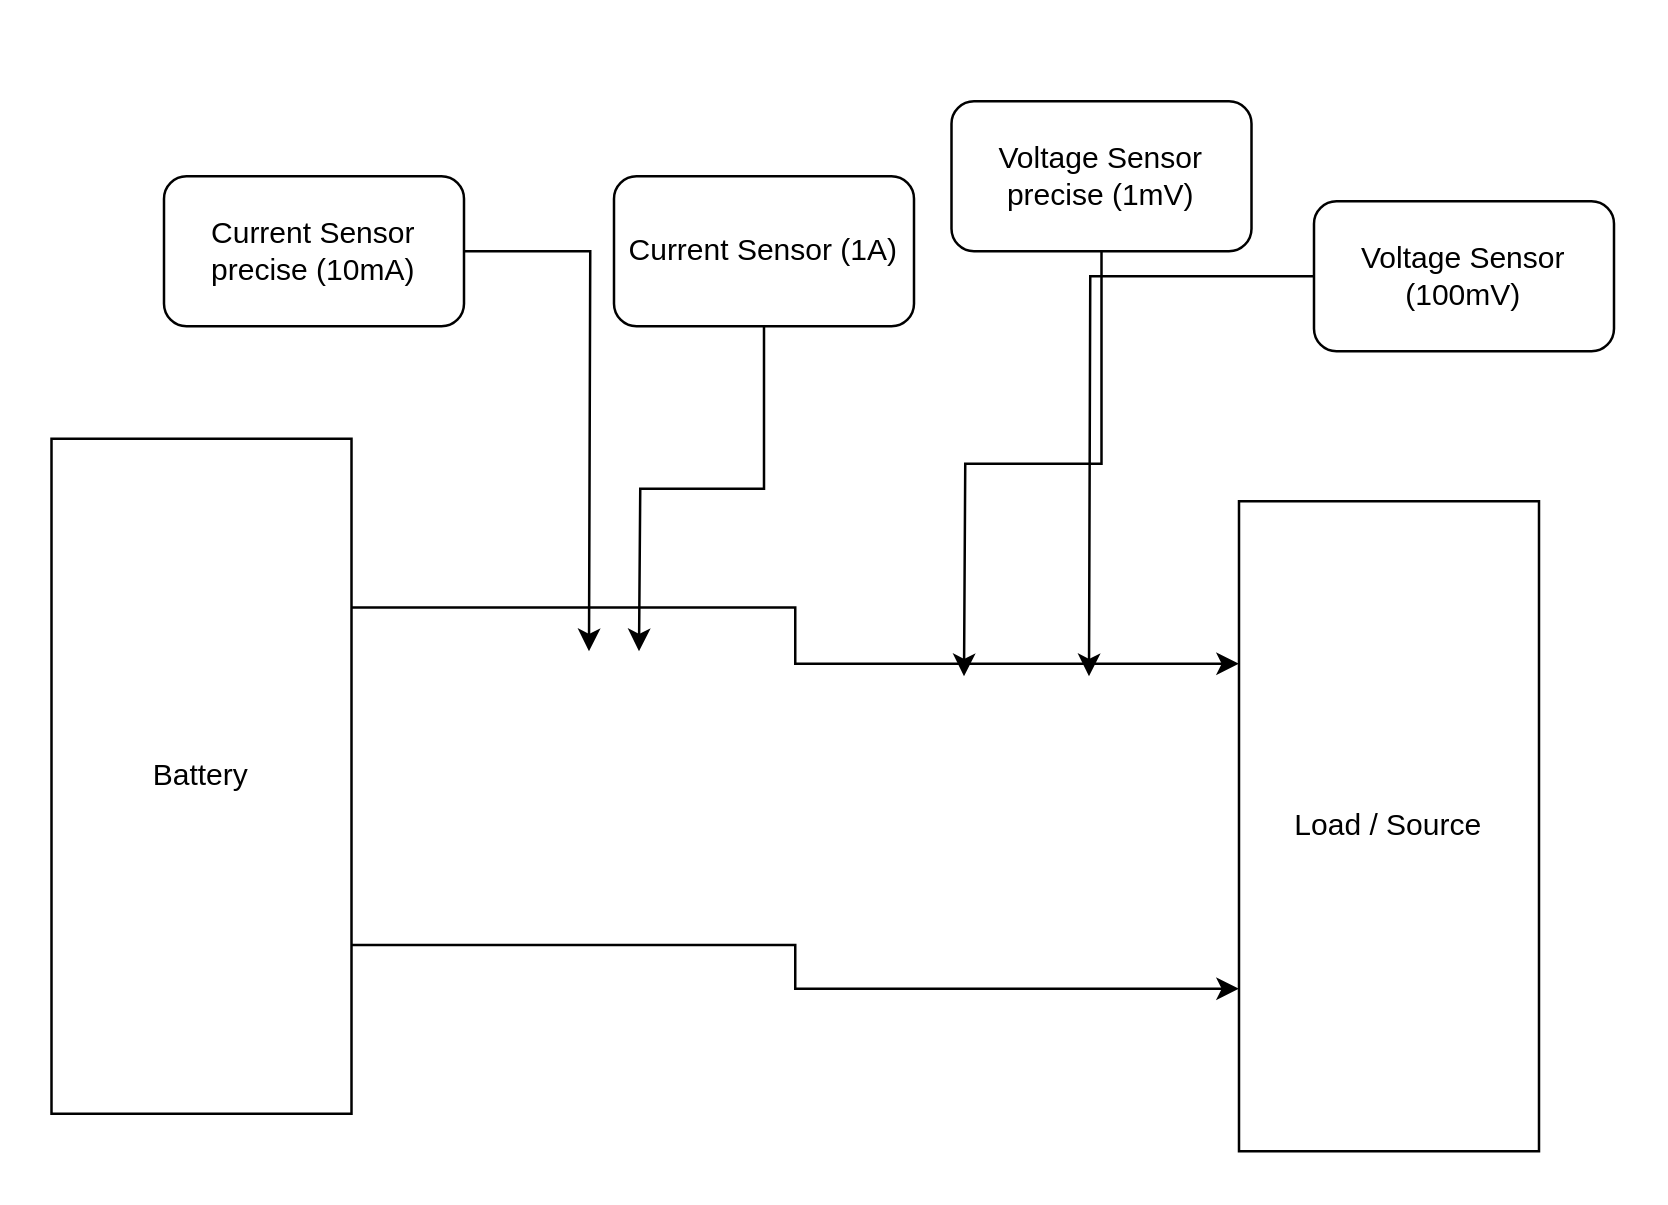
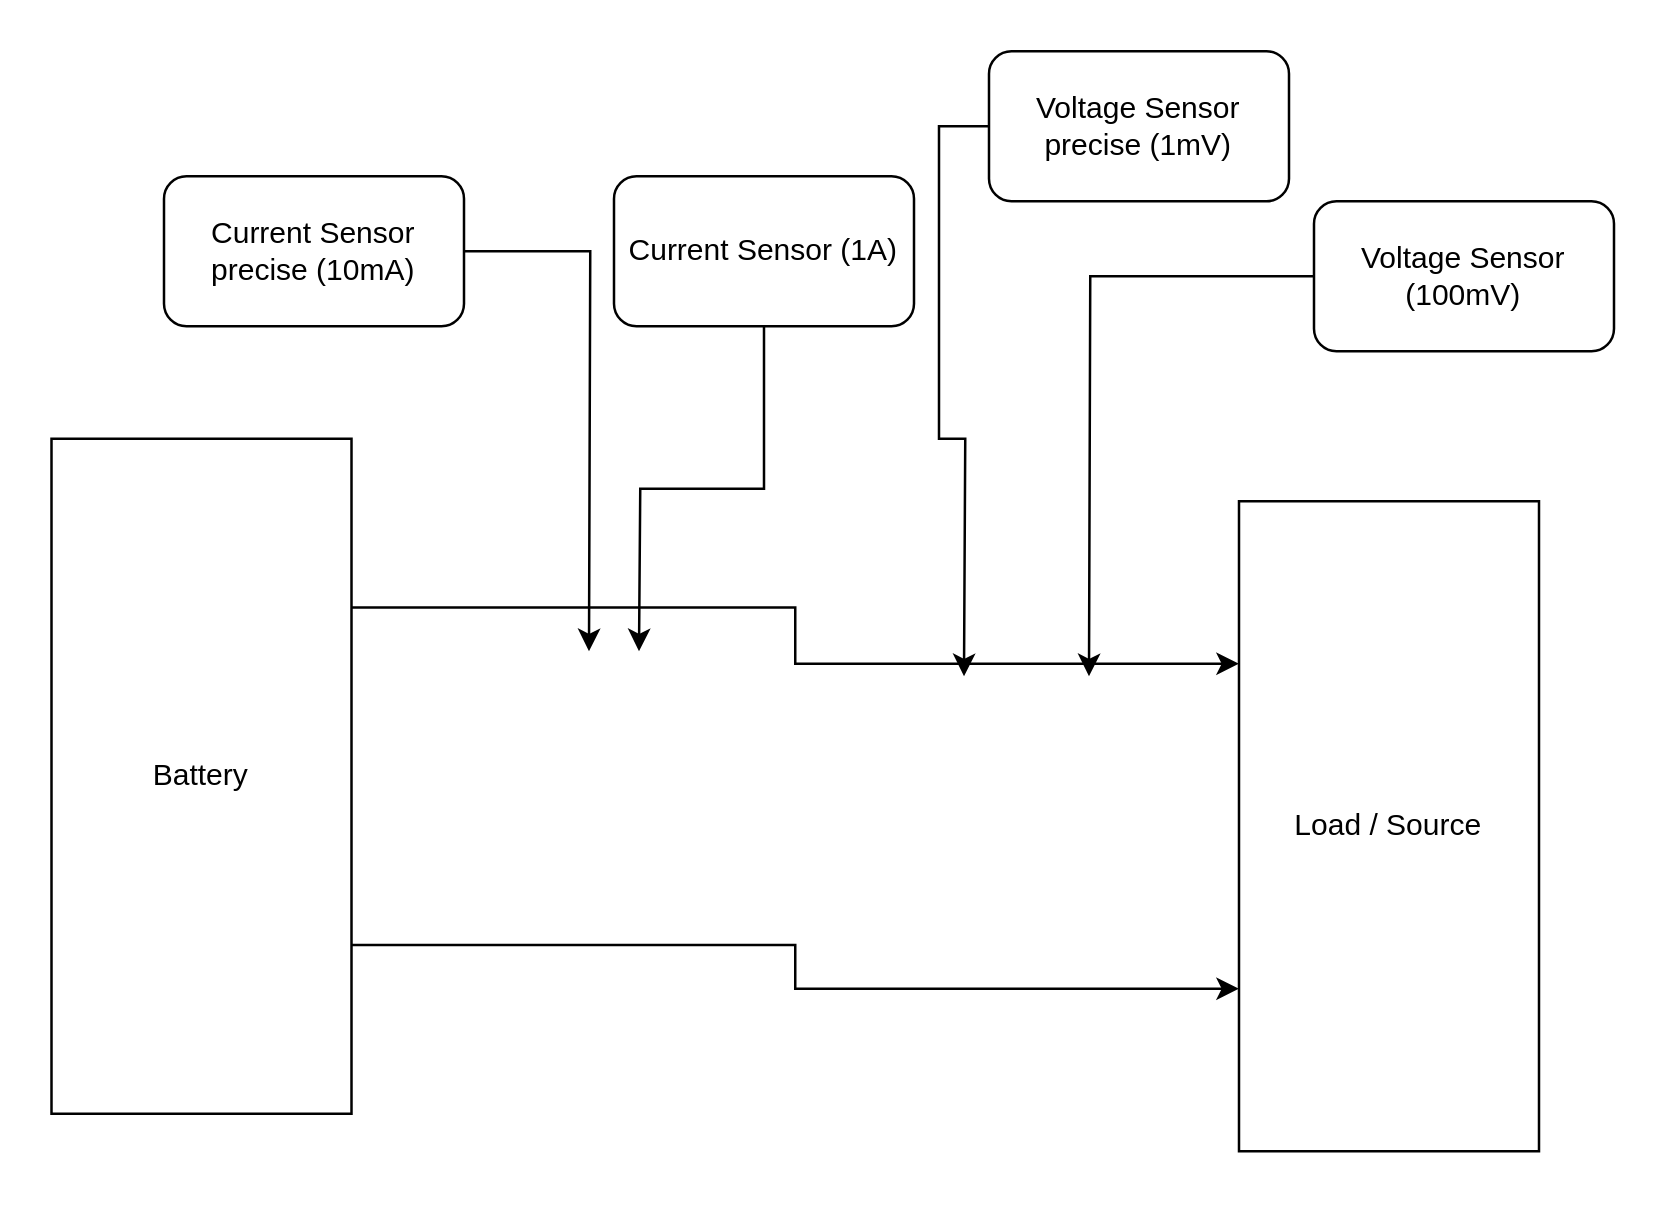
node "Voltage Sensor precise (1mV)": moved (1101, 176) -> (1139, 126)
